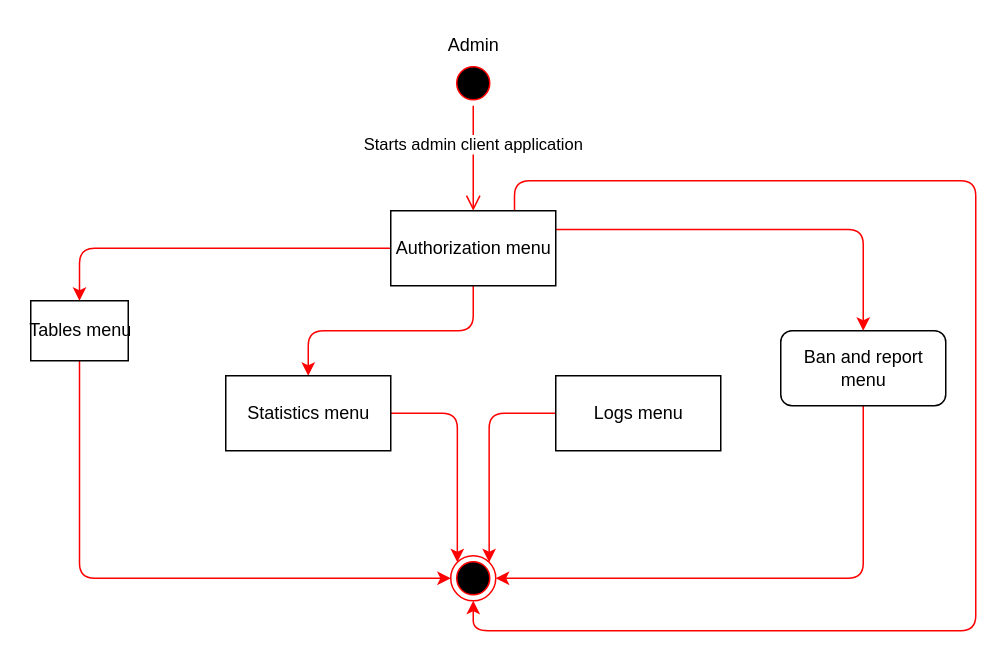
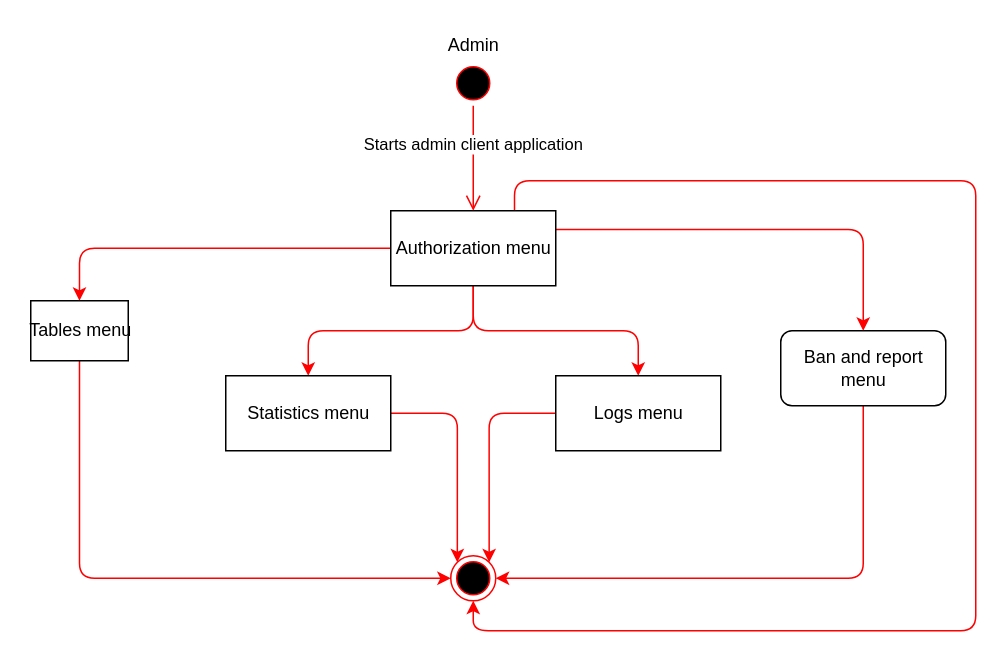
edge "Authorization menu" -> "Logs menu": added
